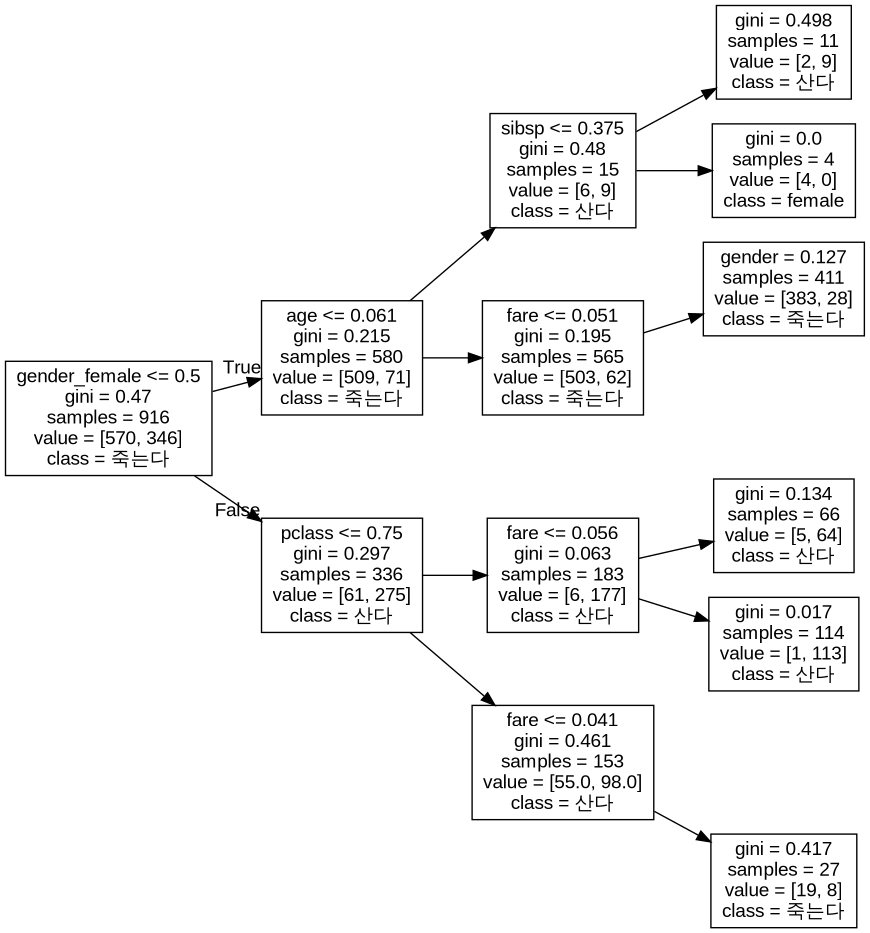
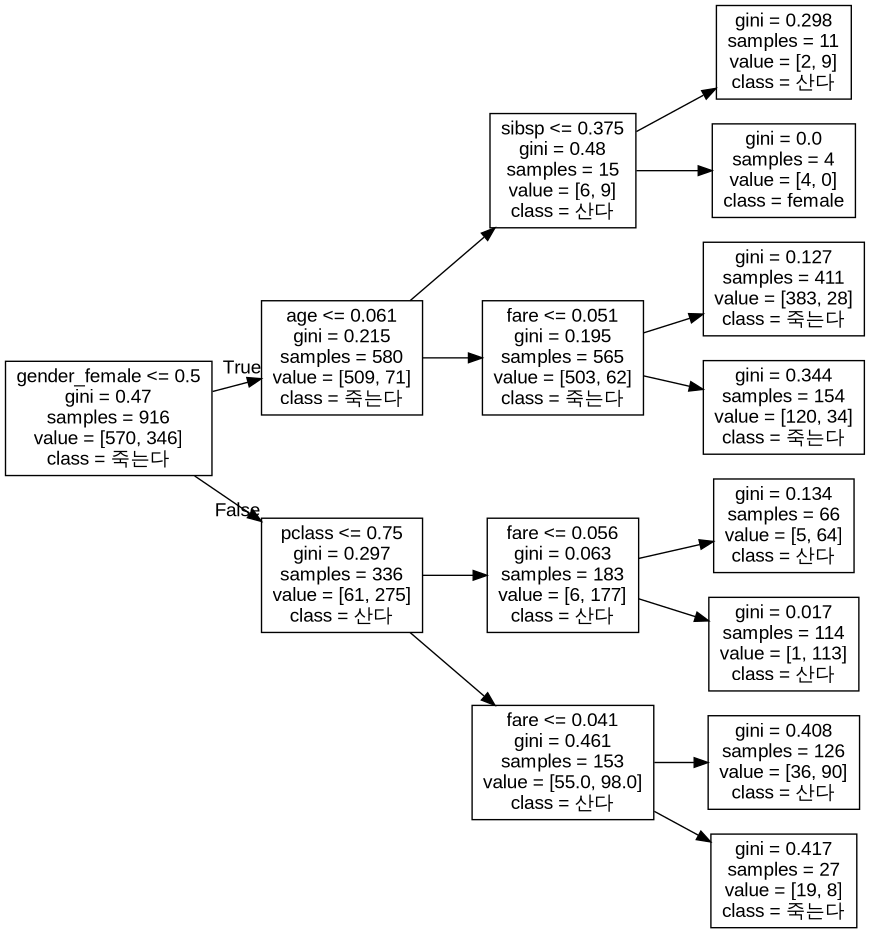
node "gini = 0.498 samples = 11 value = [2, 9] class = 산다": label "gini = 0.498 samples = 11 value = [2, 9] class = 산다" -> "gini = 0.298 samples = 11 value = [2, 9] class = 산다"
node "gender = 0.127 samples = 411 value = [383, 28] class = 죽는다": label "gender = 0.127 samples = 411 value = [383, 28] class = 죽는다" -> "gini = 0.127 samples = 411 value = [383, 28] class = 죽는다"
node "gini = 0.344 samples = 154 value = [120, 34] class = 죽는다": added
node "gini = 0.408 samples = 126 value = [36, 90] class = 산다": added
